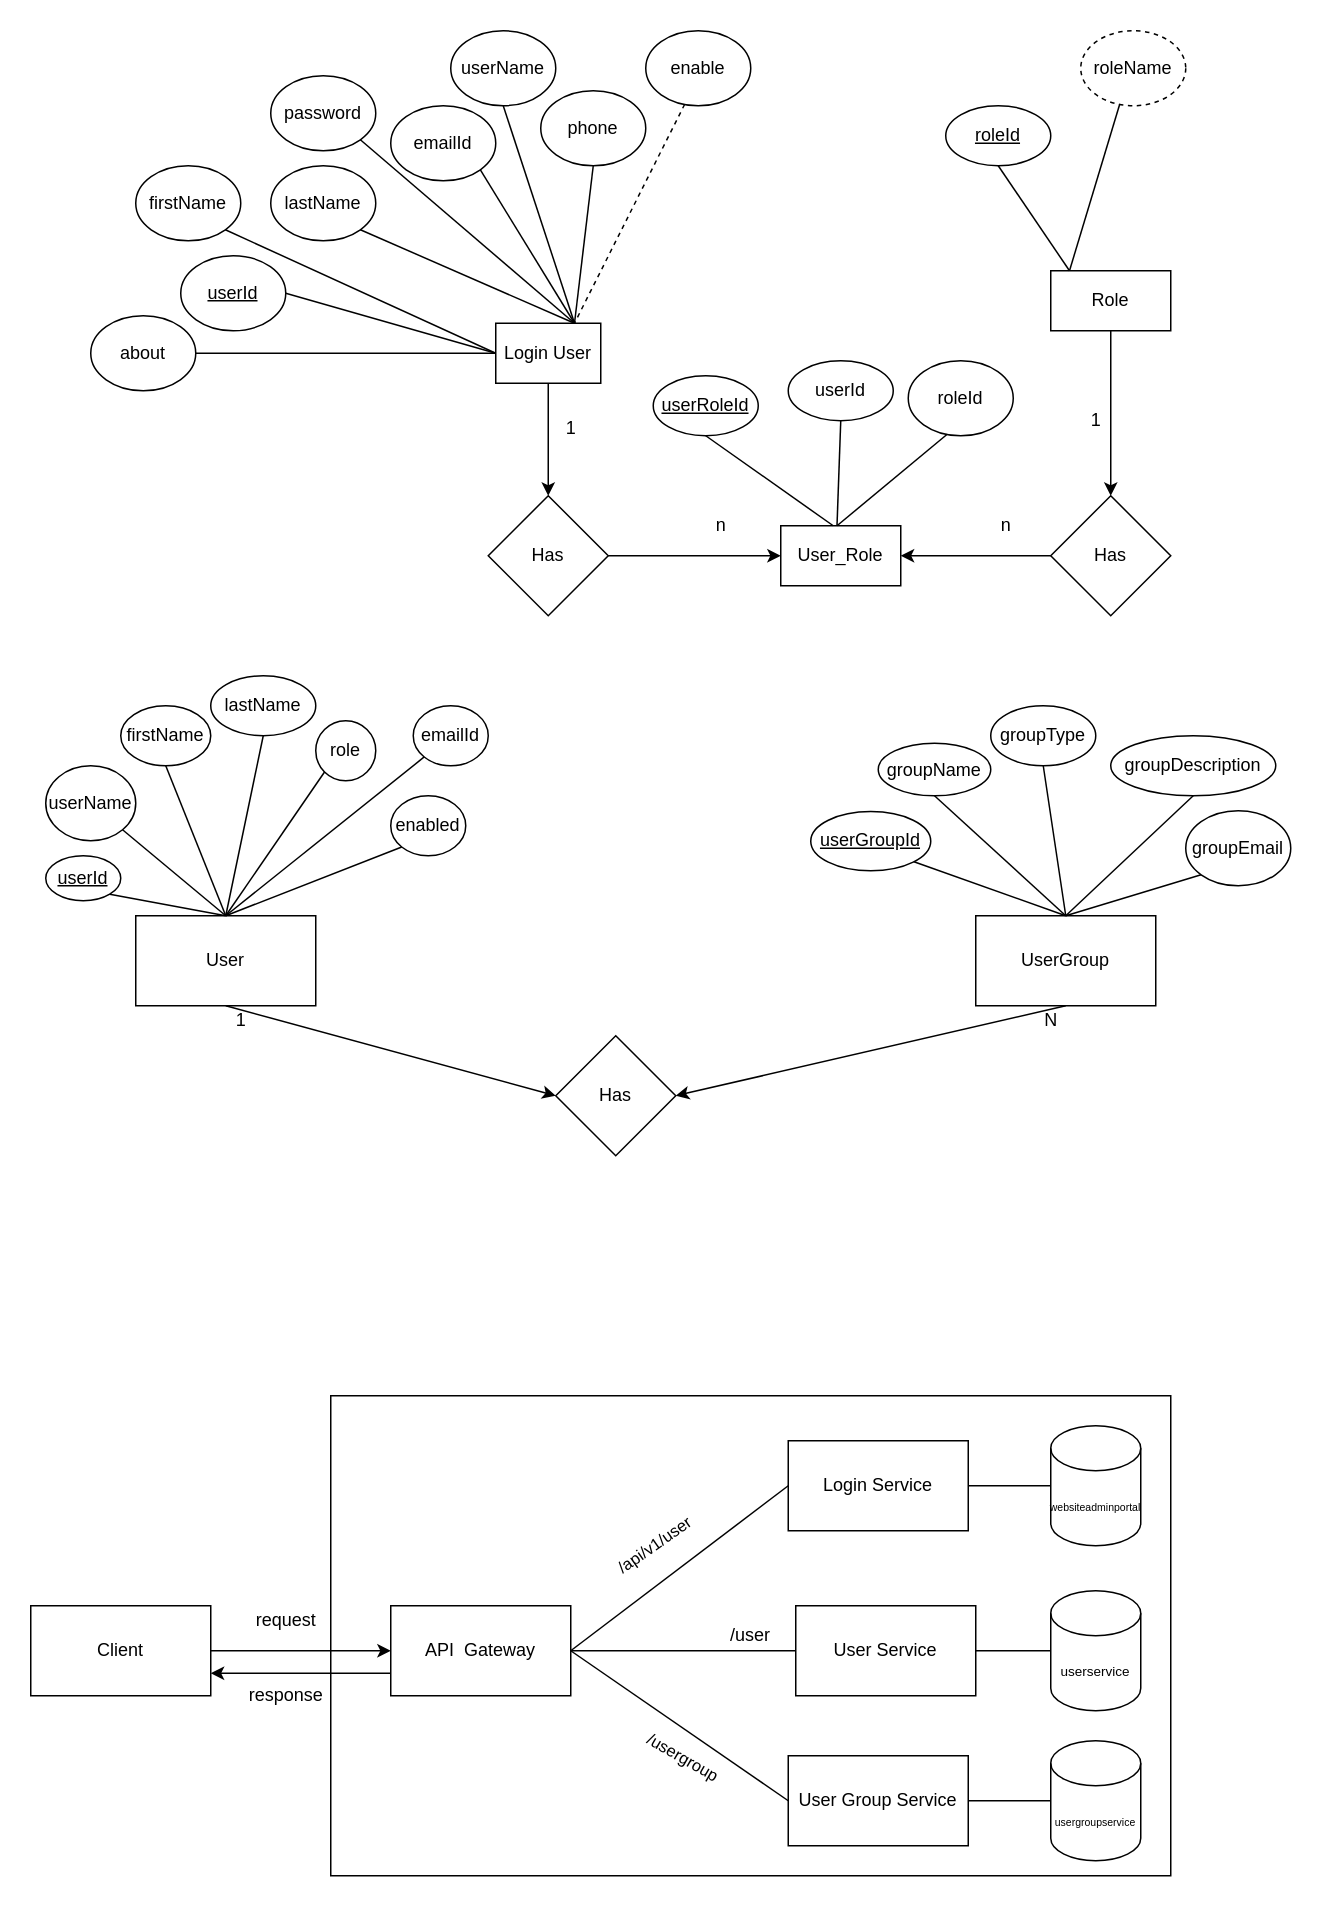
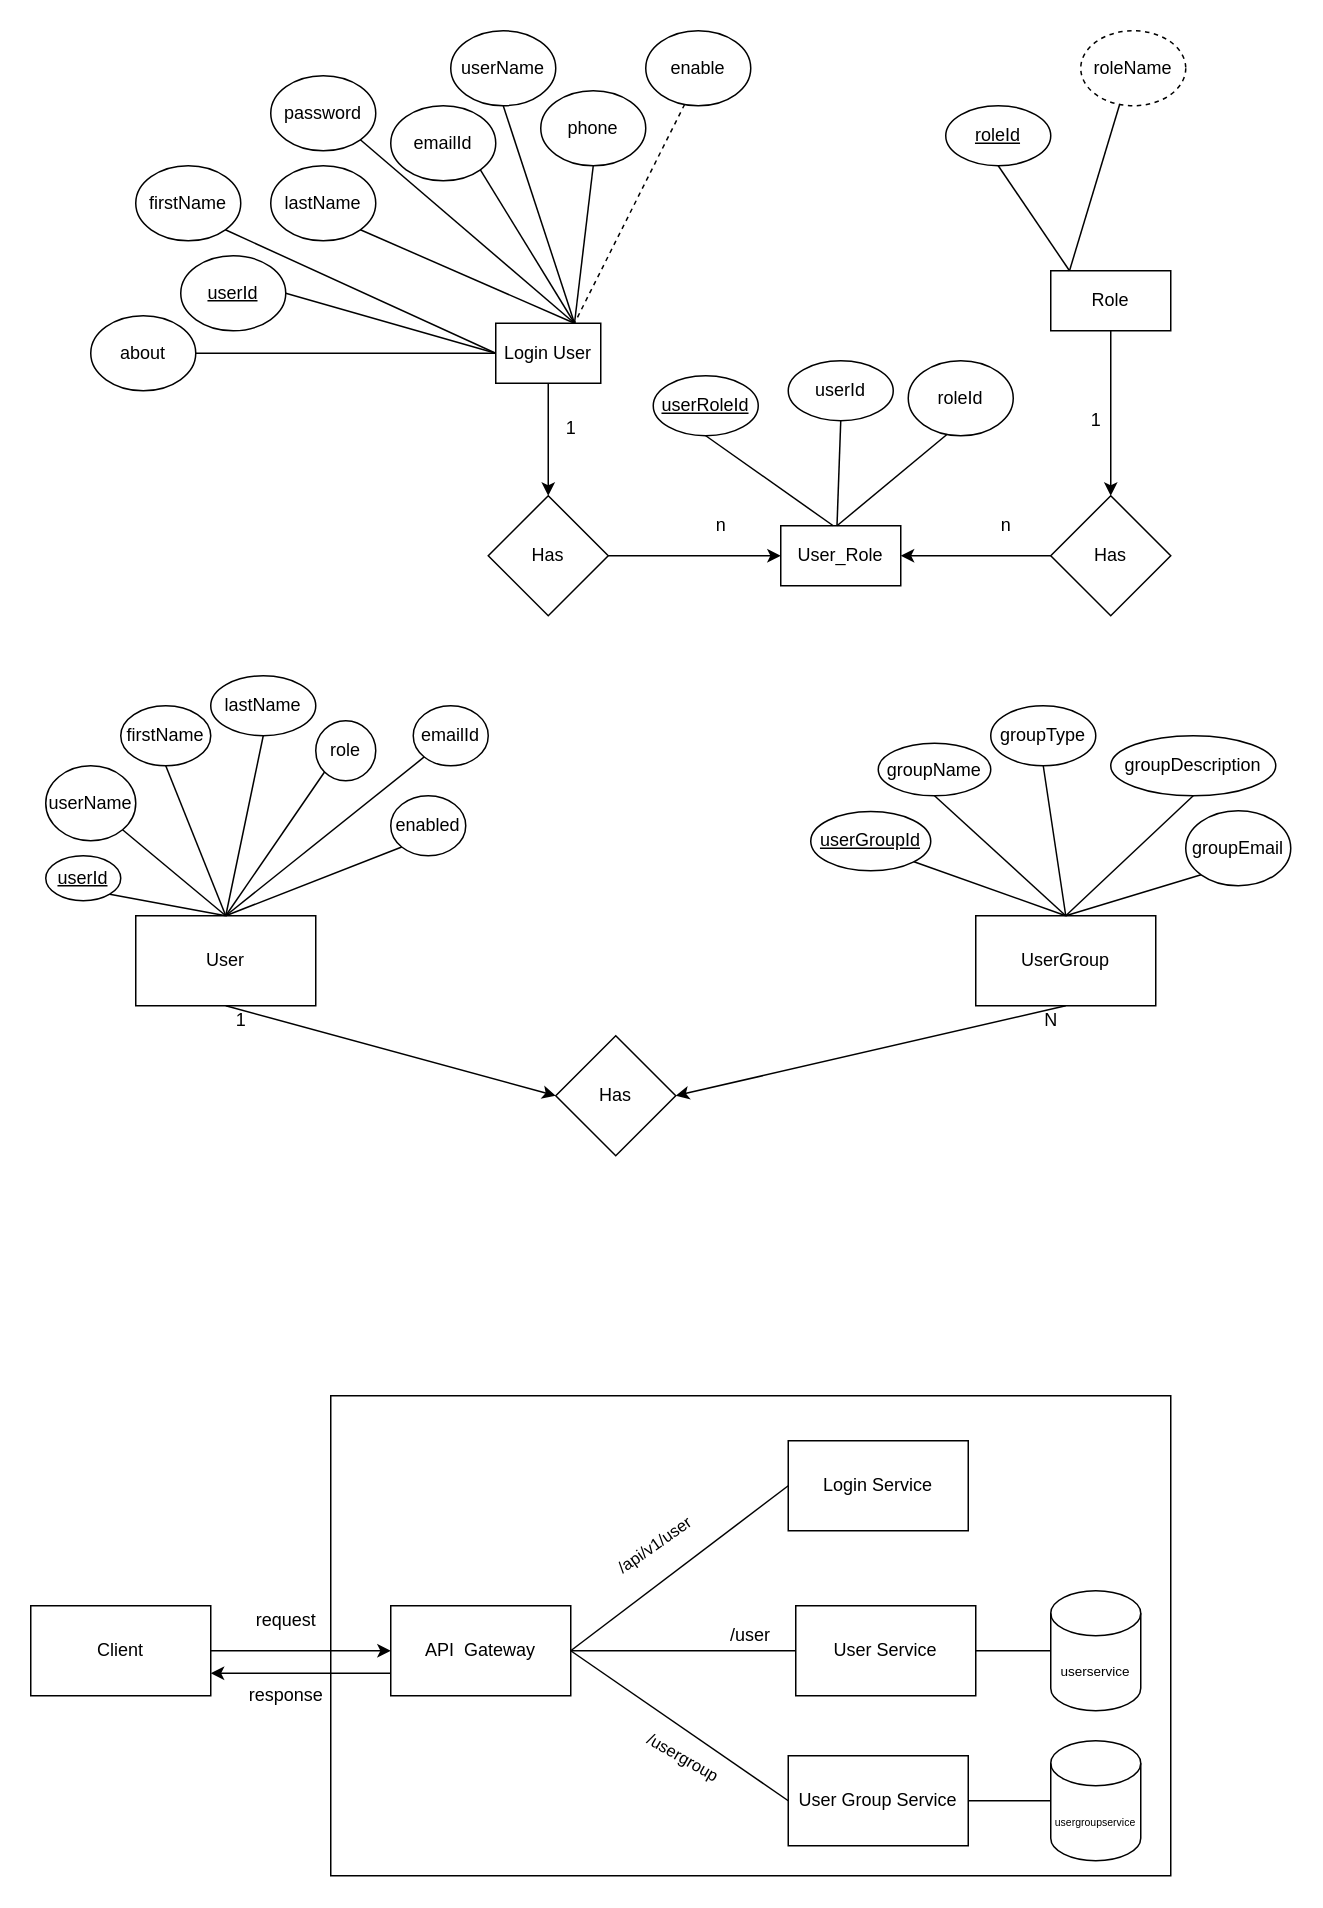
edge "Login Service" -- "websiteadminportal": removed
node "websiteadminportal": removed
